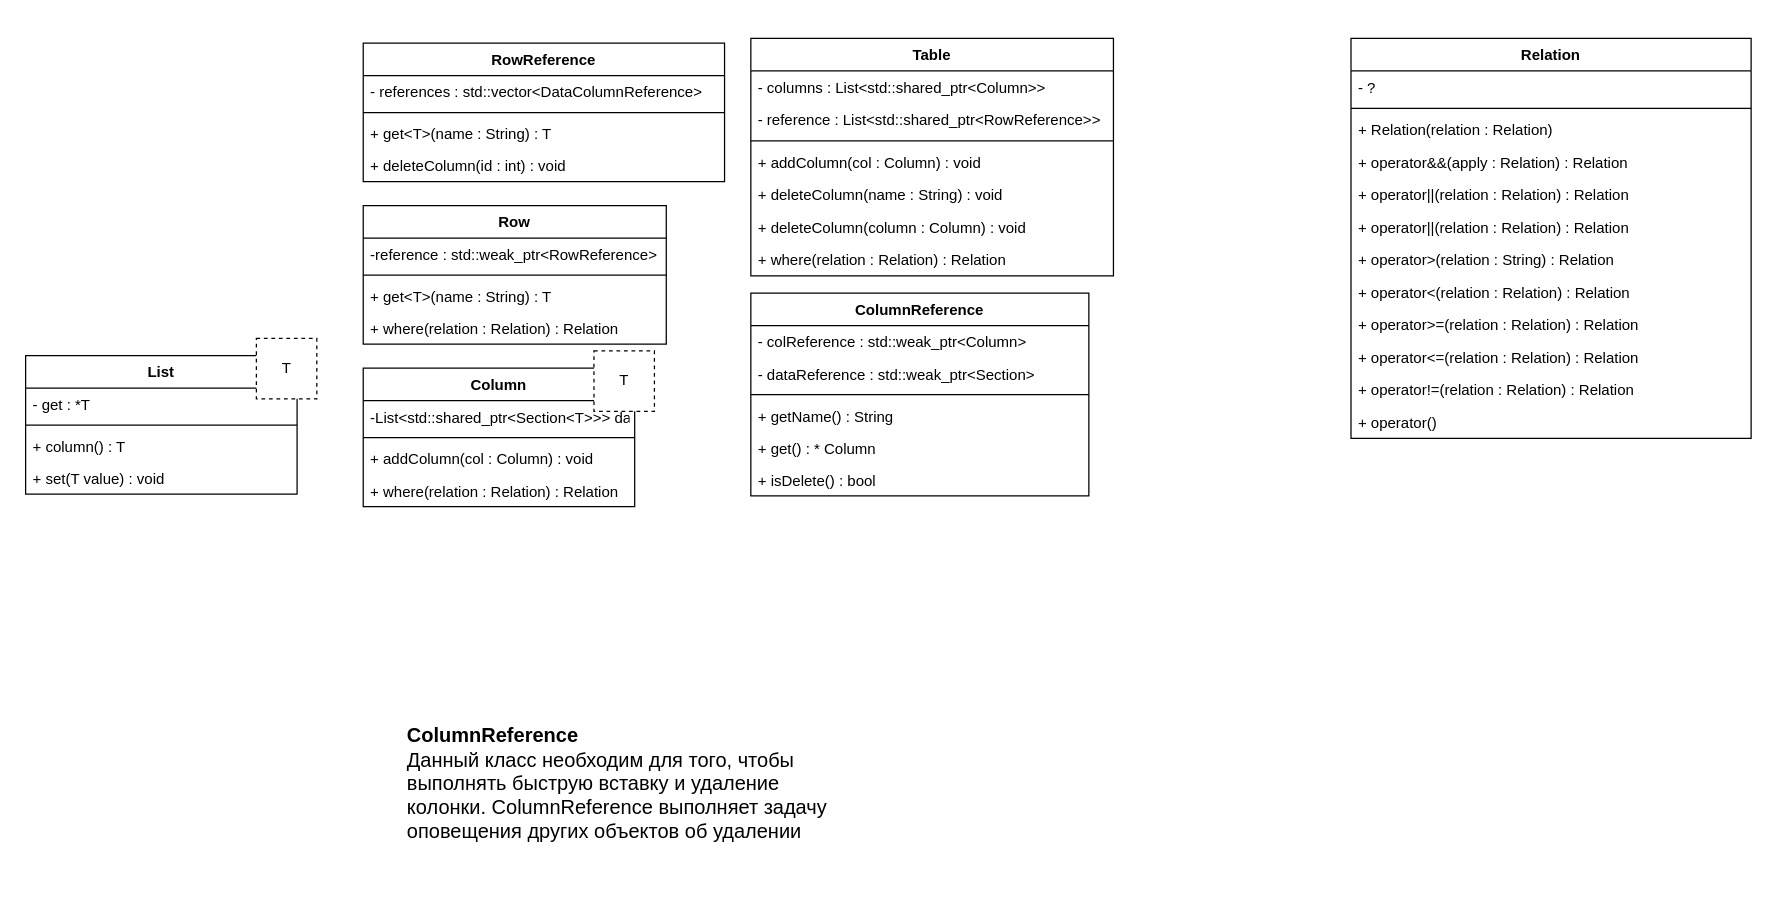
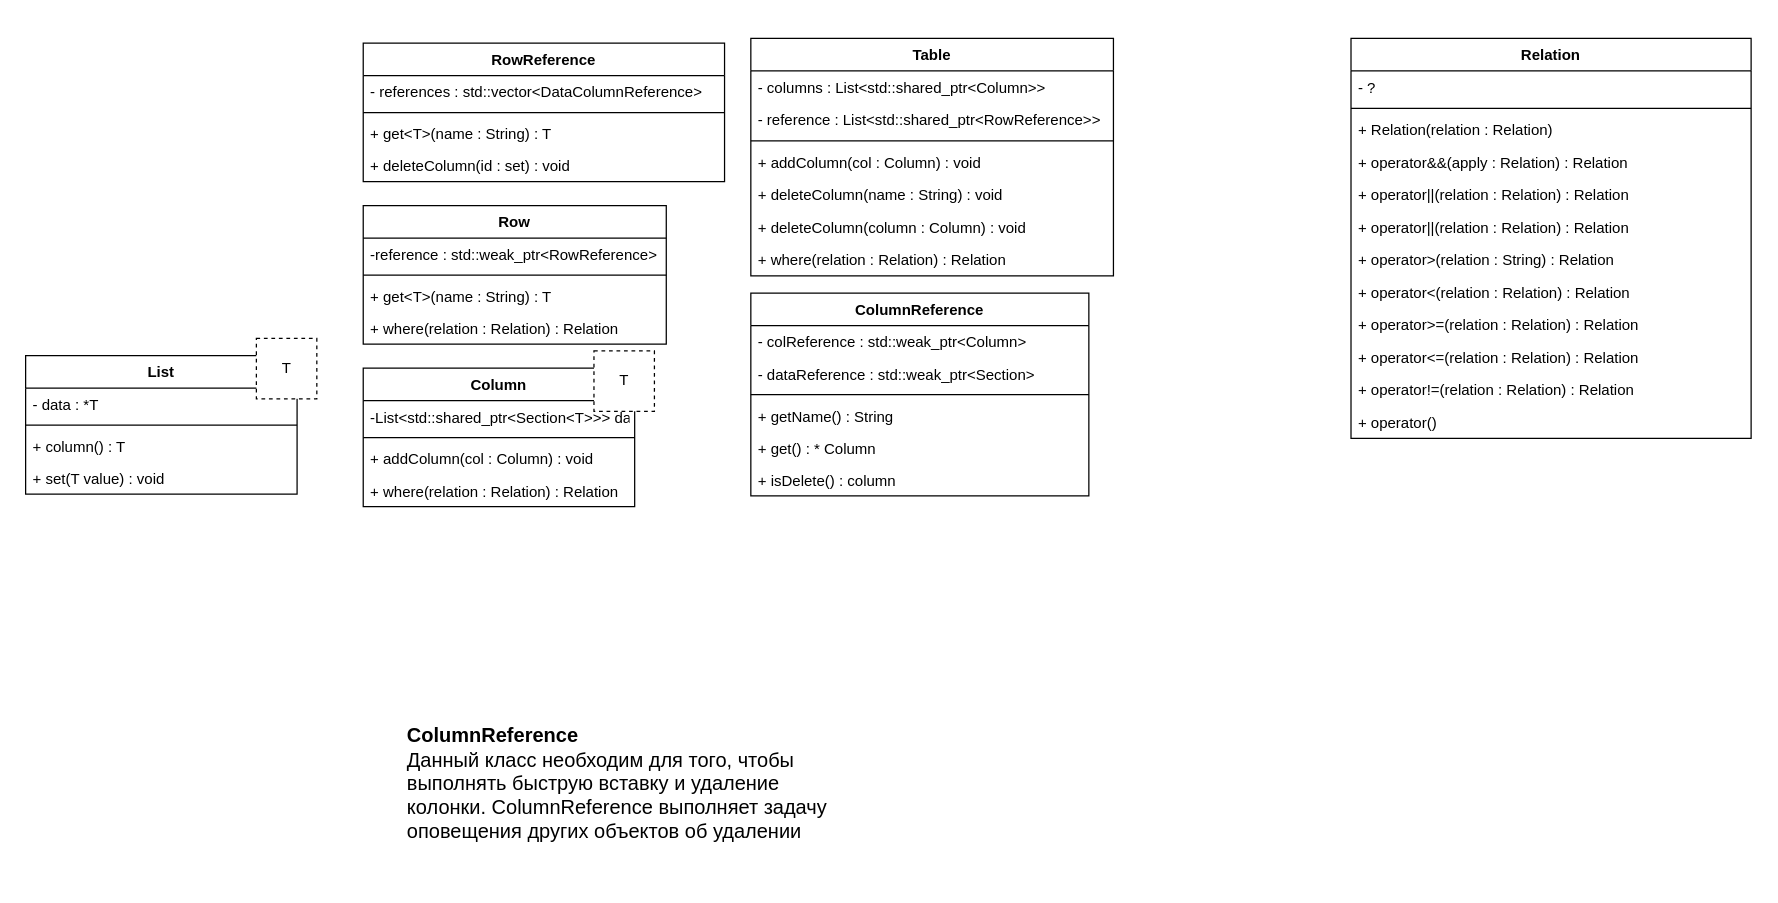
node "+ deleteColumn(id : int) : void": label "+ deleteColumn(id : int) : void" -> "+ deleteColumn(id : set) : void"
node "- get : *T": label "- get : *T" -> "- data : *T"
node "+ isDelete() : bool": label "+ isDelete() : bool" -> "+ isDelete() : column"
